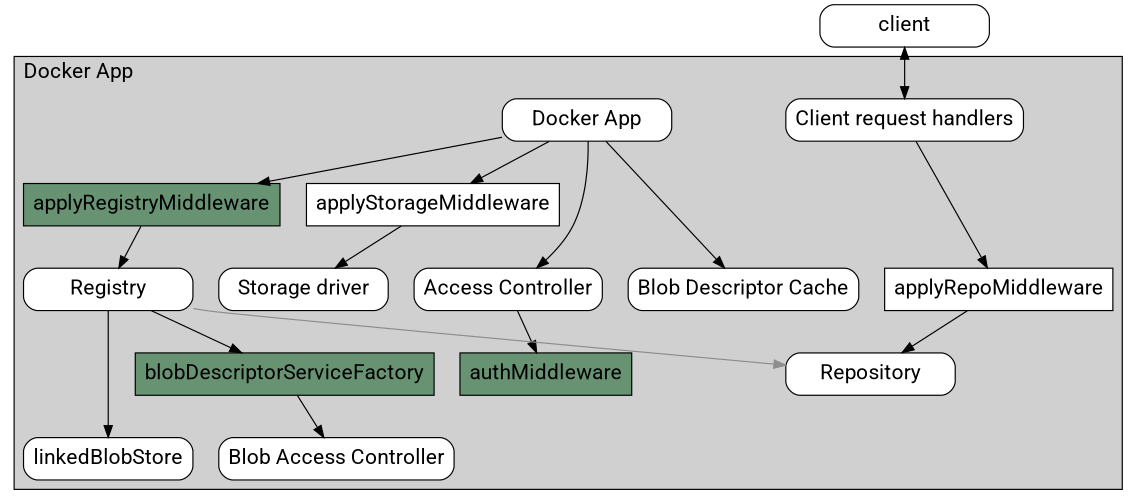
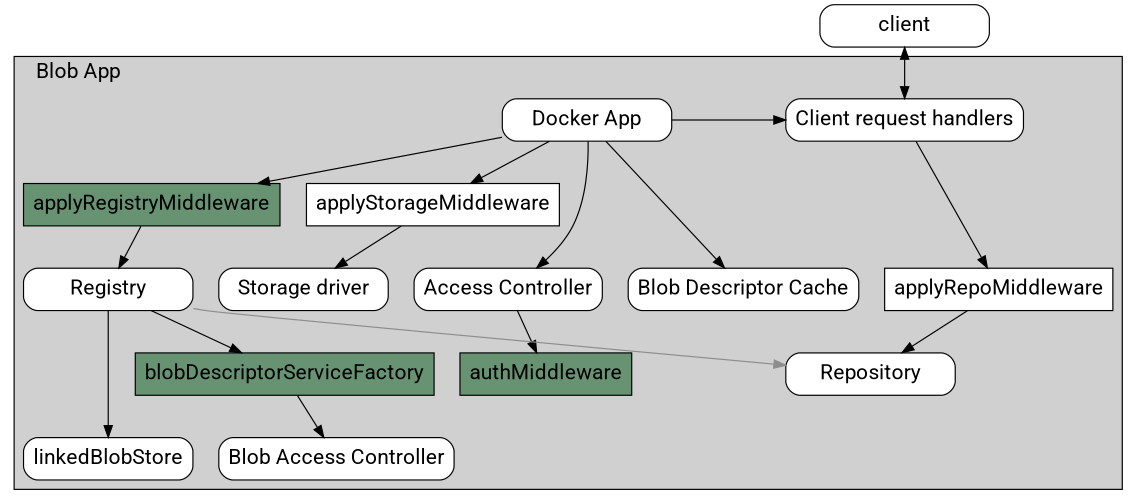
cluster "Docker App": label "Docker App" -> "Blob App"
edge "Docker App" -> "Client request handlers": added
